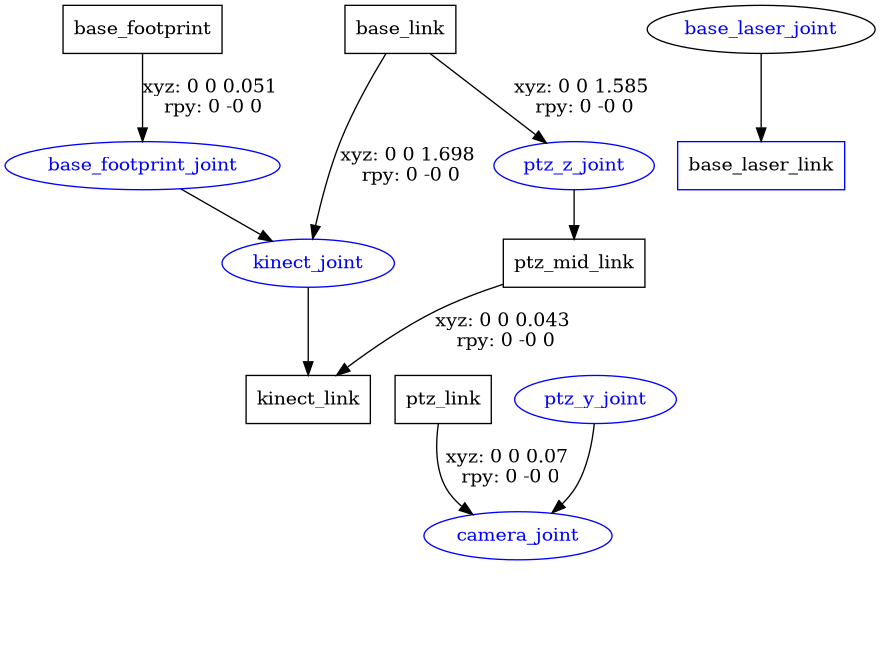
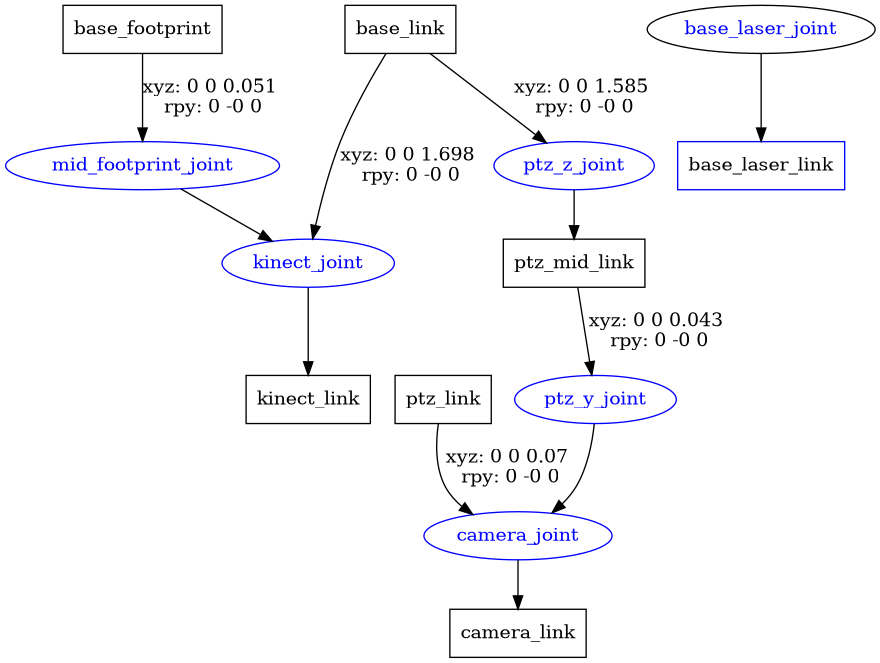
node "base_footprint_joint": label "base_footprint_joint" -> "mid_footprint_joint"
edge "ptz_mid_link" -> "kinect_link": now "ptz_mid_link" -> "ptz_y_joint"
node "camera_link": added
